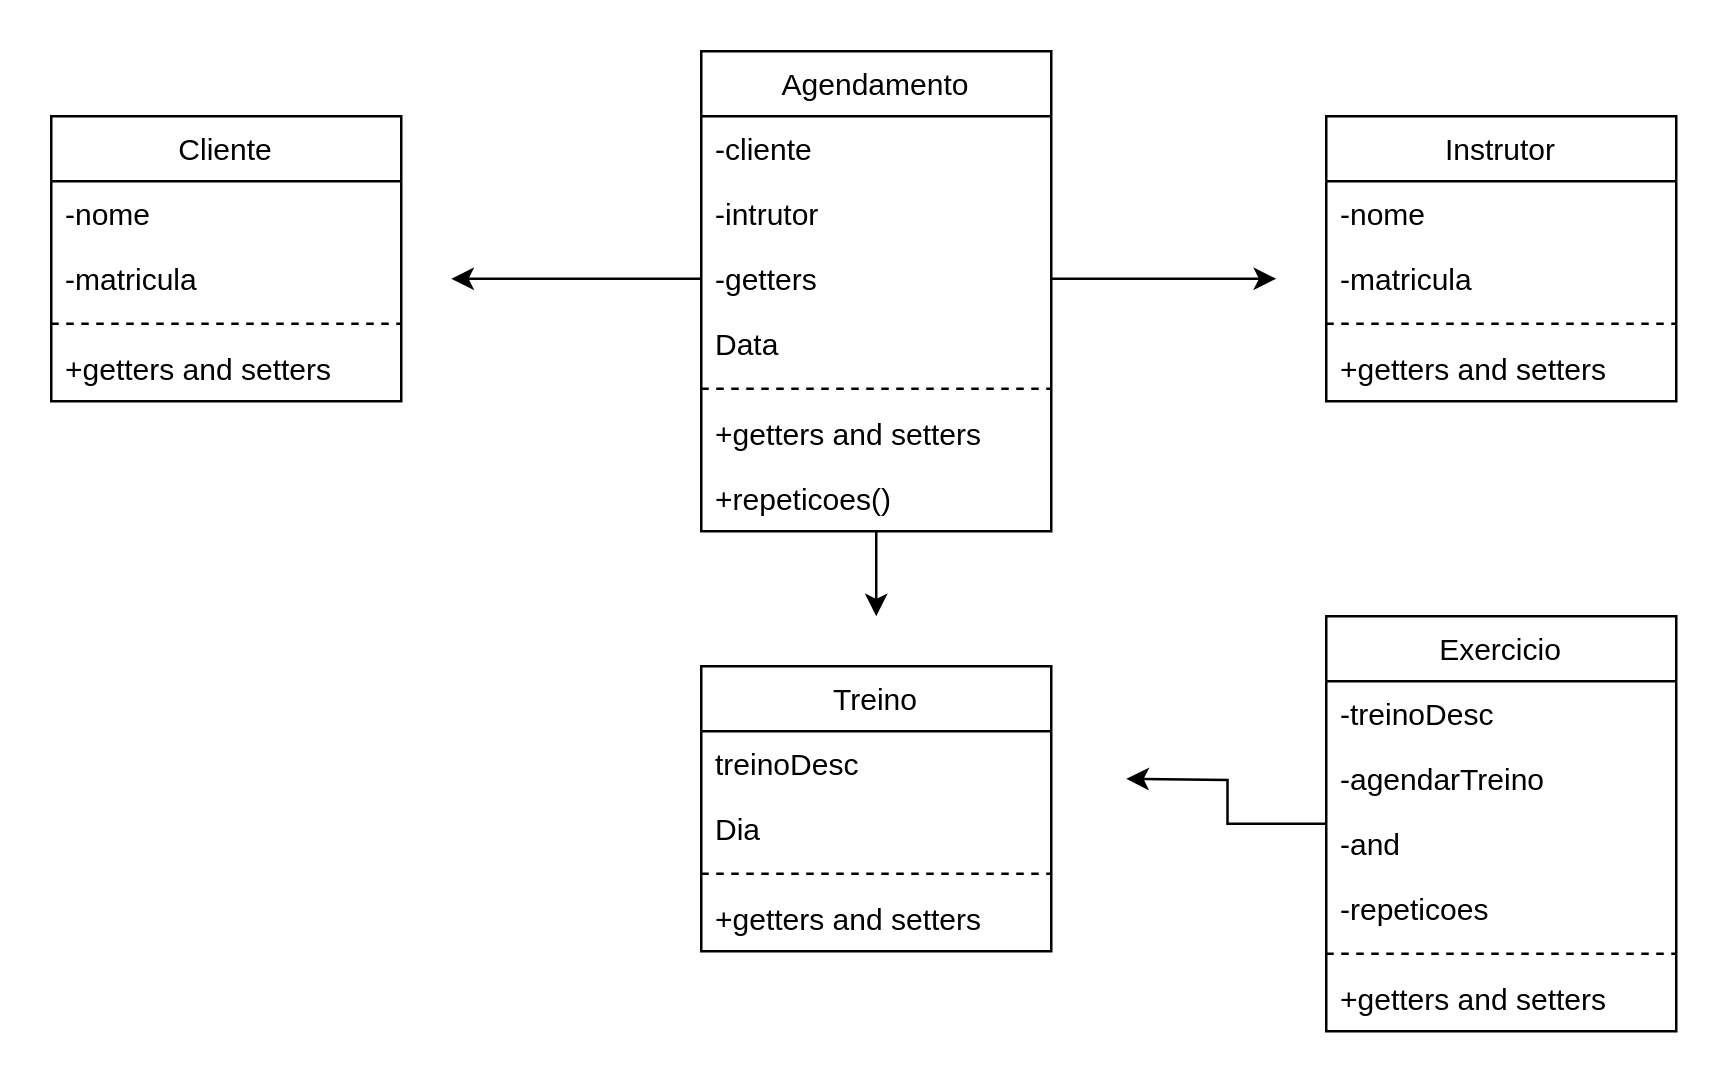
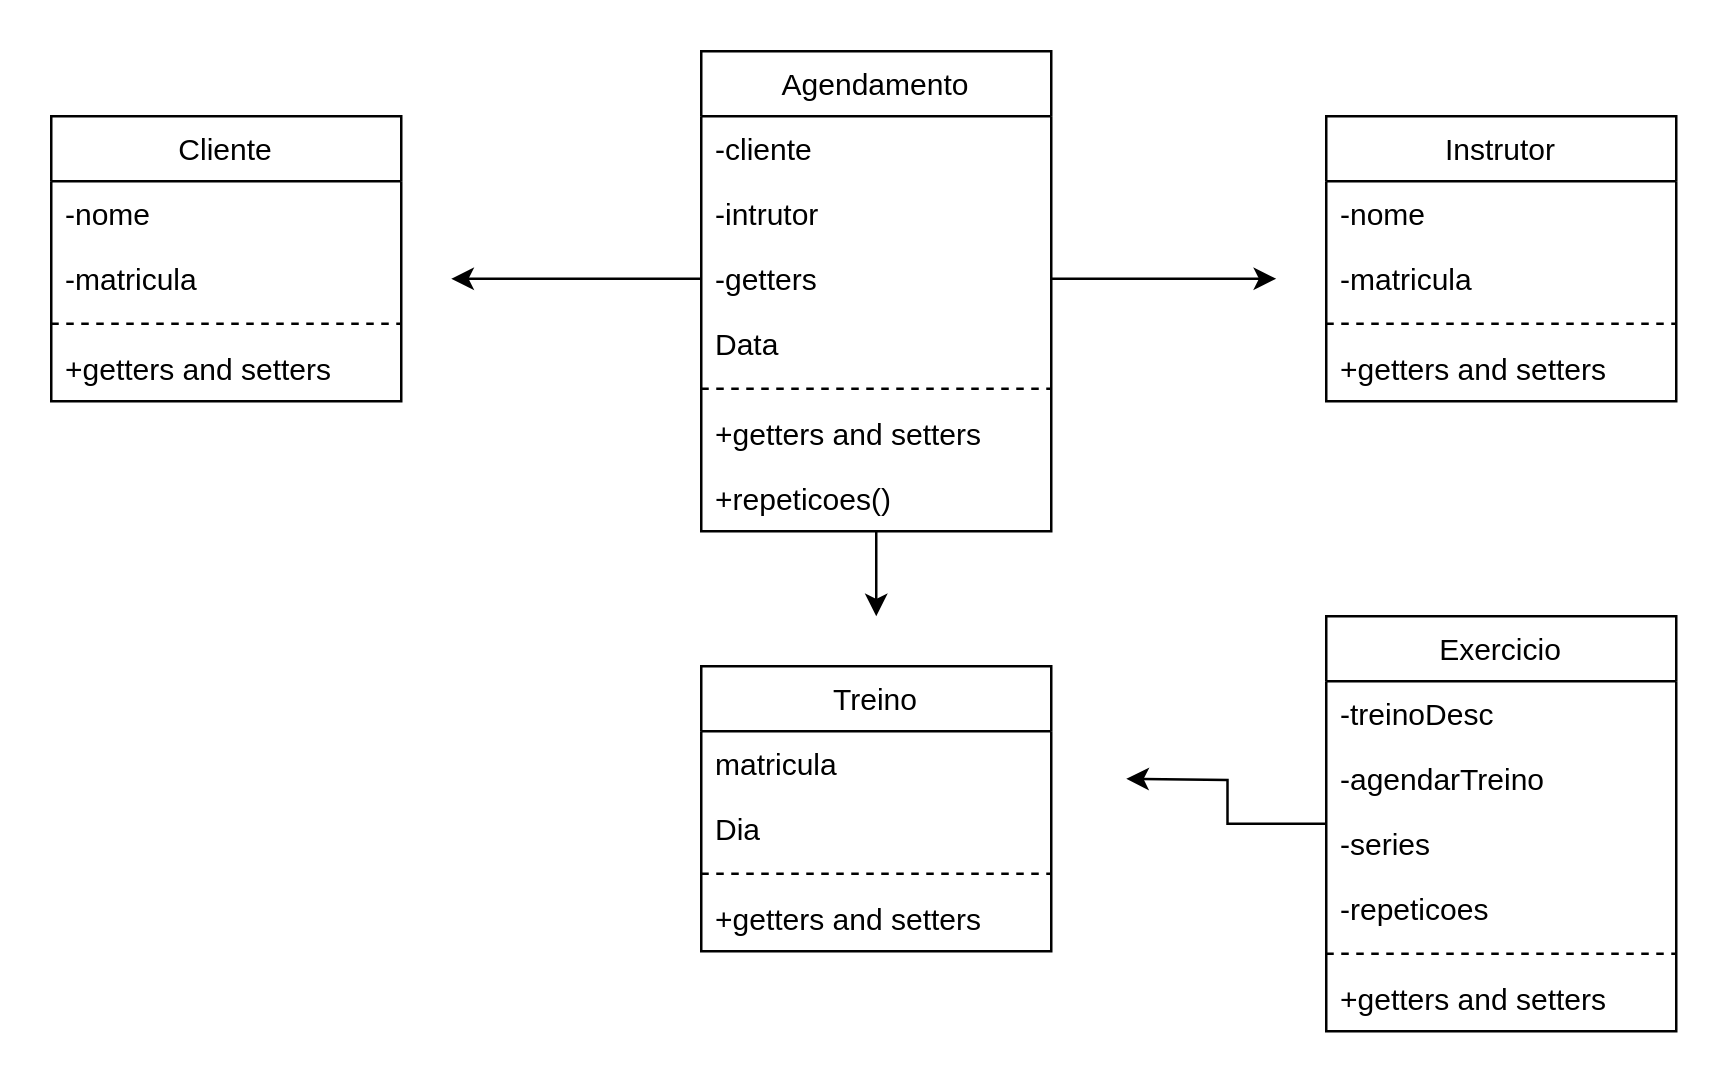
node "treinoDesc": label "treinoDesc" -> "matricula"
node "-and": label "-and" -> "-series"
